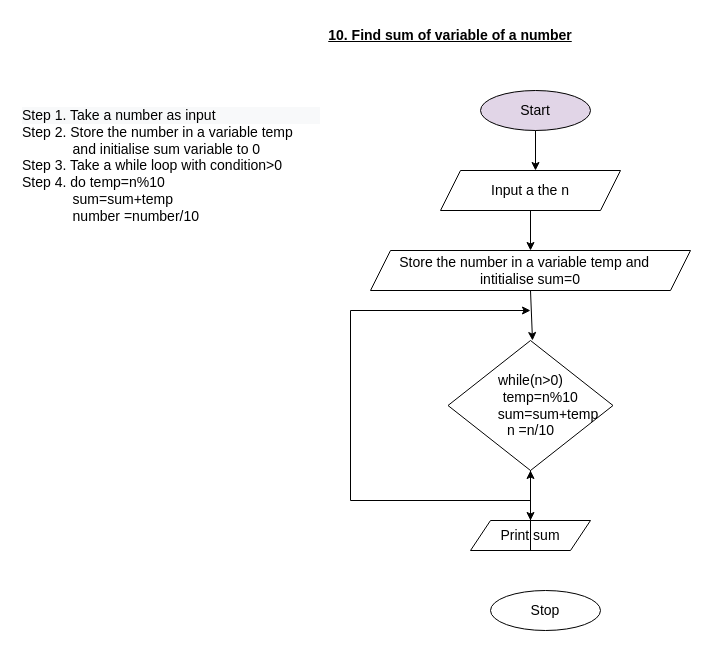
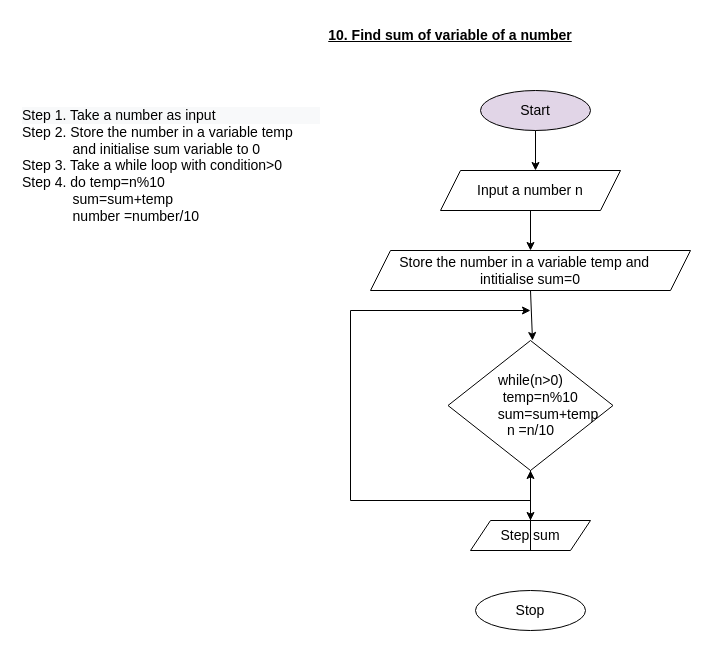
node "Input a the n": label "Input a the n" -> "Input a number n"
node "Print sum": label "Print sum" -> "Step sum"
node "Stop": moved (546, 611) -> (531, 611)
